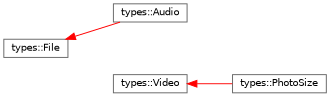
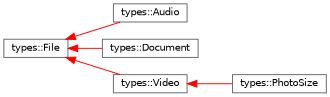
node "types::Document": added
edge "types::Video" -> "types::File": added
